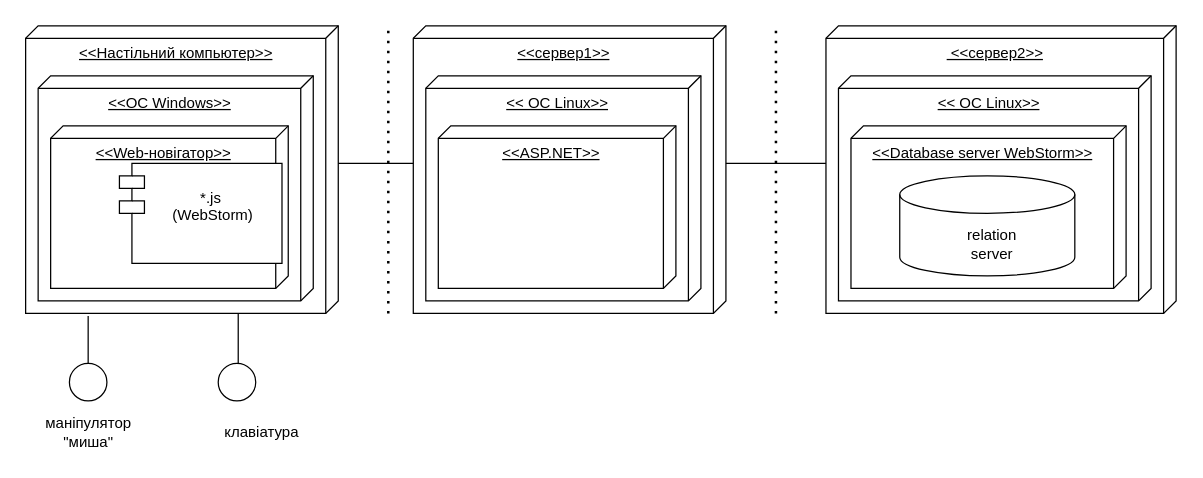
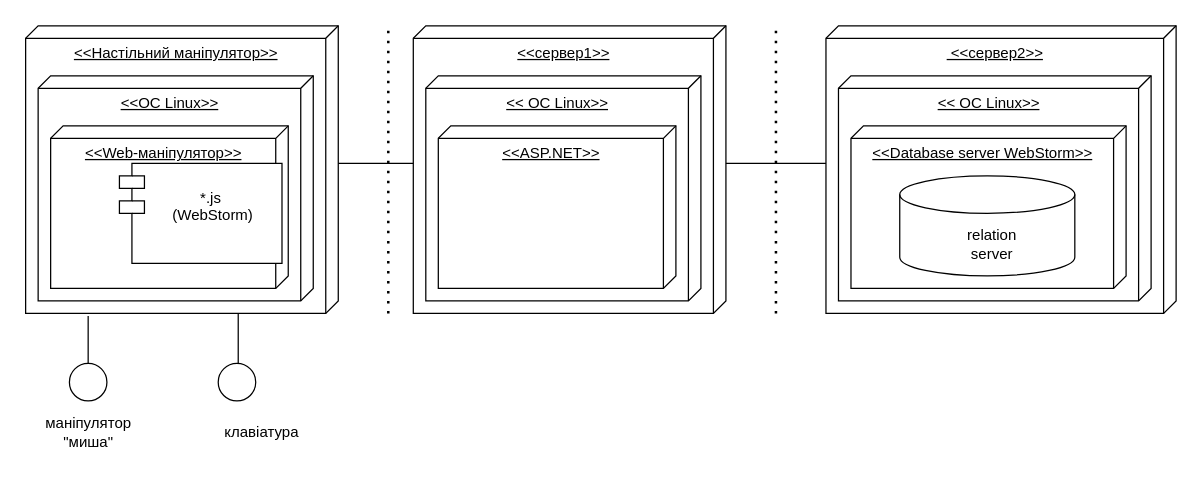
node "<<Настільний компьютер>>": label "<<Настільний компьютер>>" -> "<<Настільний маніпулятор>>"
node "<<ОС Windows>>": label "<<ОС Windows>>" -> "<<ОС Linux>>"
node "<<Web-новігатор>>": label "<<Web-новігатор>>" -> "<<Web-маніпулятор>>"
